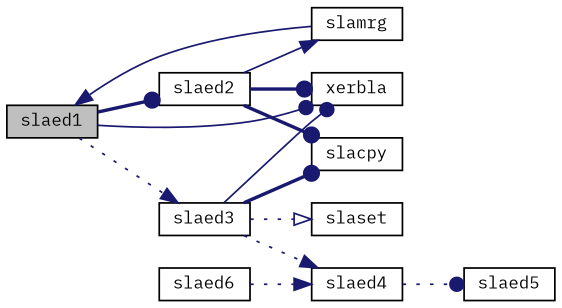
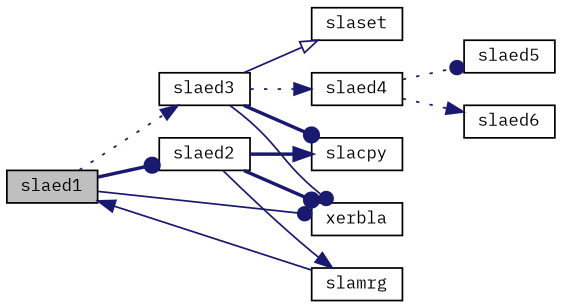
edge "slaed2" -> "slacpy": arrowhead dot -> normal
edge "slaed3" -> "slaset": style dotted -> solid
edge "slaed6" -> "slaed4": reversed
